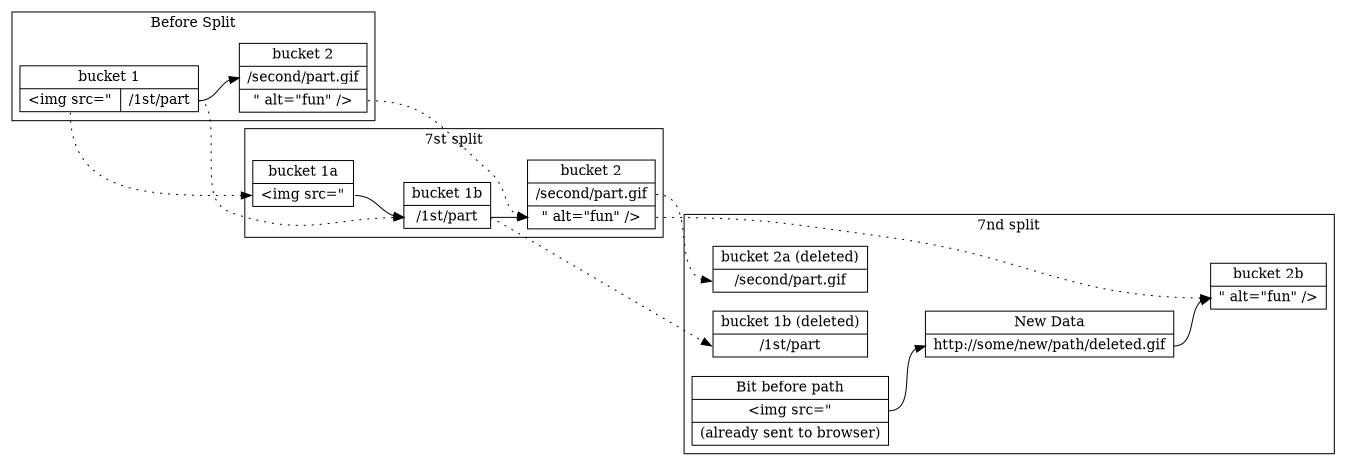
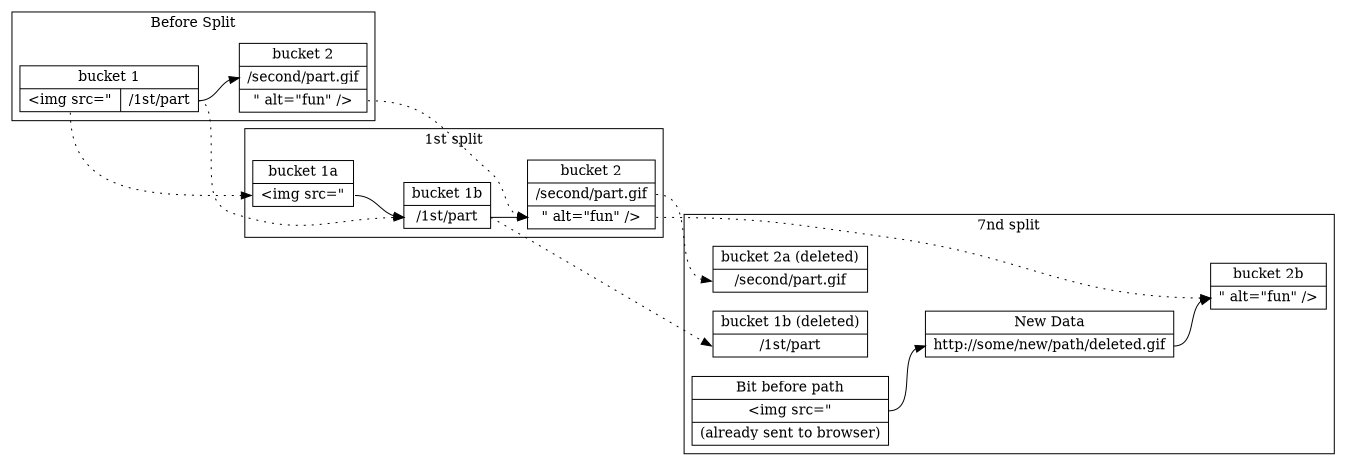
cluster "7st split": label "7st split" -> "1st split"
